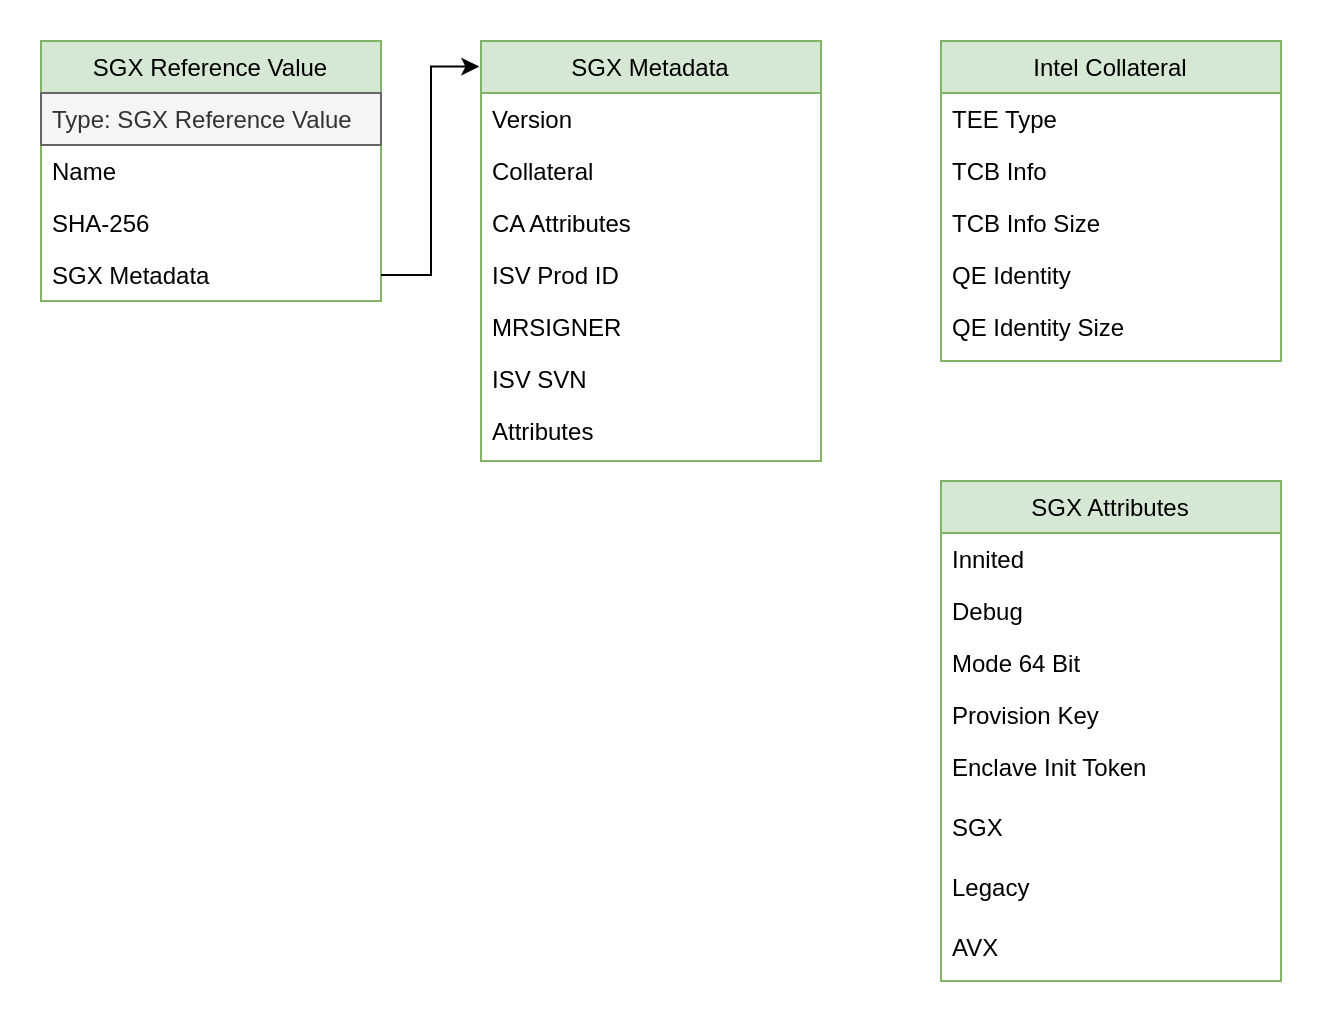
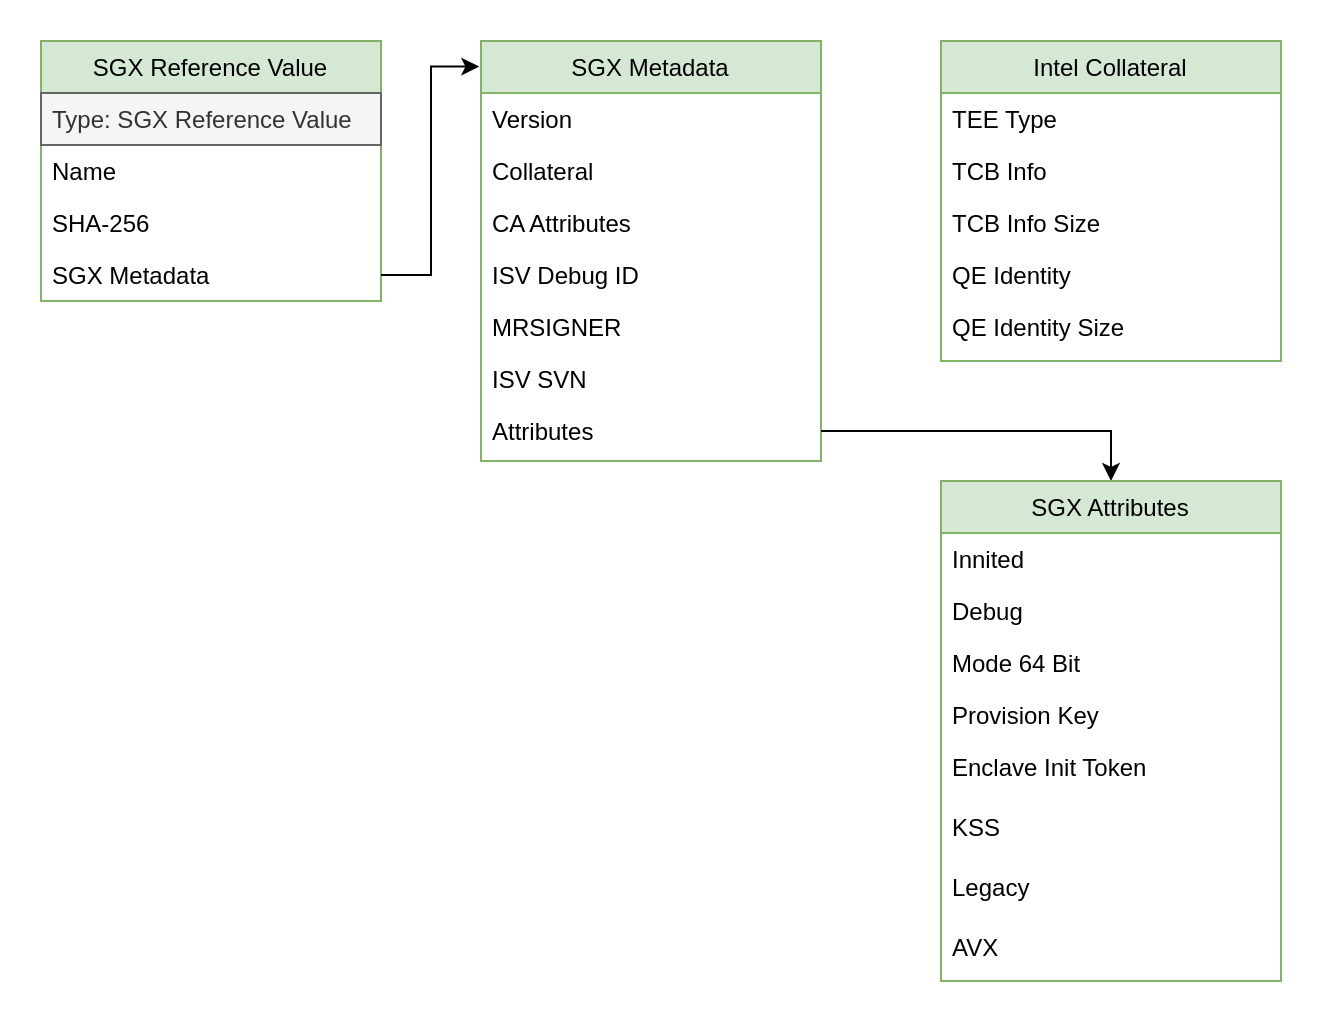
node "ISV Prod ID": label "ISV Prod ID" -> "ISV Debug ID"
edge "Attributes" -> "SGX Attributes": added
node "SGX": label "SGX" -> "KSS"
